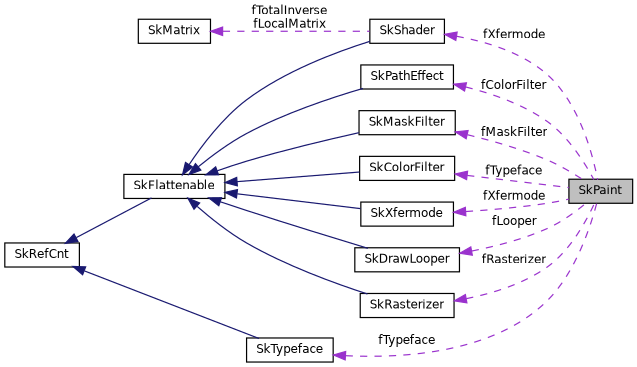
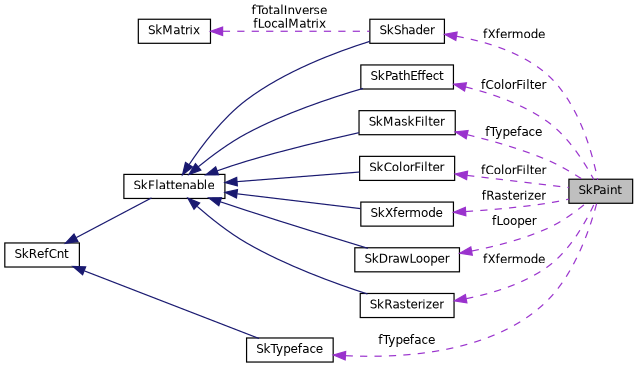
edge "SkPaint" -> "SkMaskFilter": label "fMaskFilter" -> "fTypeface"
edge "SkPaint" -> "SkColorFilter": label "fTypeface" -> "fColorFilter"
edge "SkPaint" -> "SkXfermode": label "fXfermode" -> "fRasterizer"
edge "SkPaint" -> "SkRasterizer": label "fRasterizer" -> "fXfermode"
